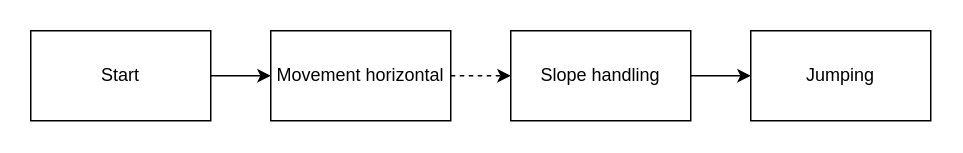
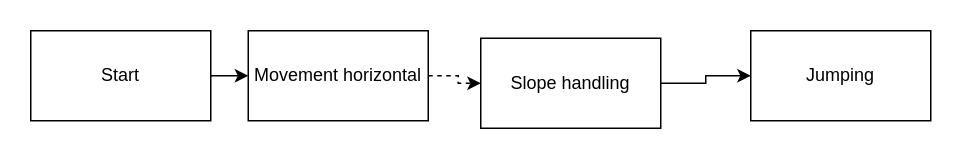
node "Movement horizontal": moved (361, 76) -> (338, 76)
node "Slope handling": moved (601, 76) -> (571, 83)
